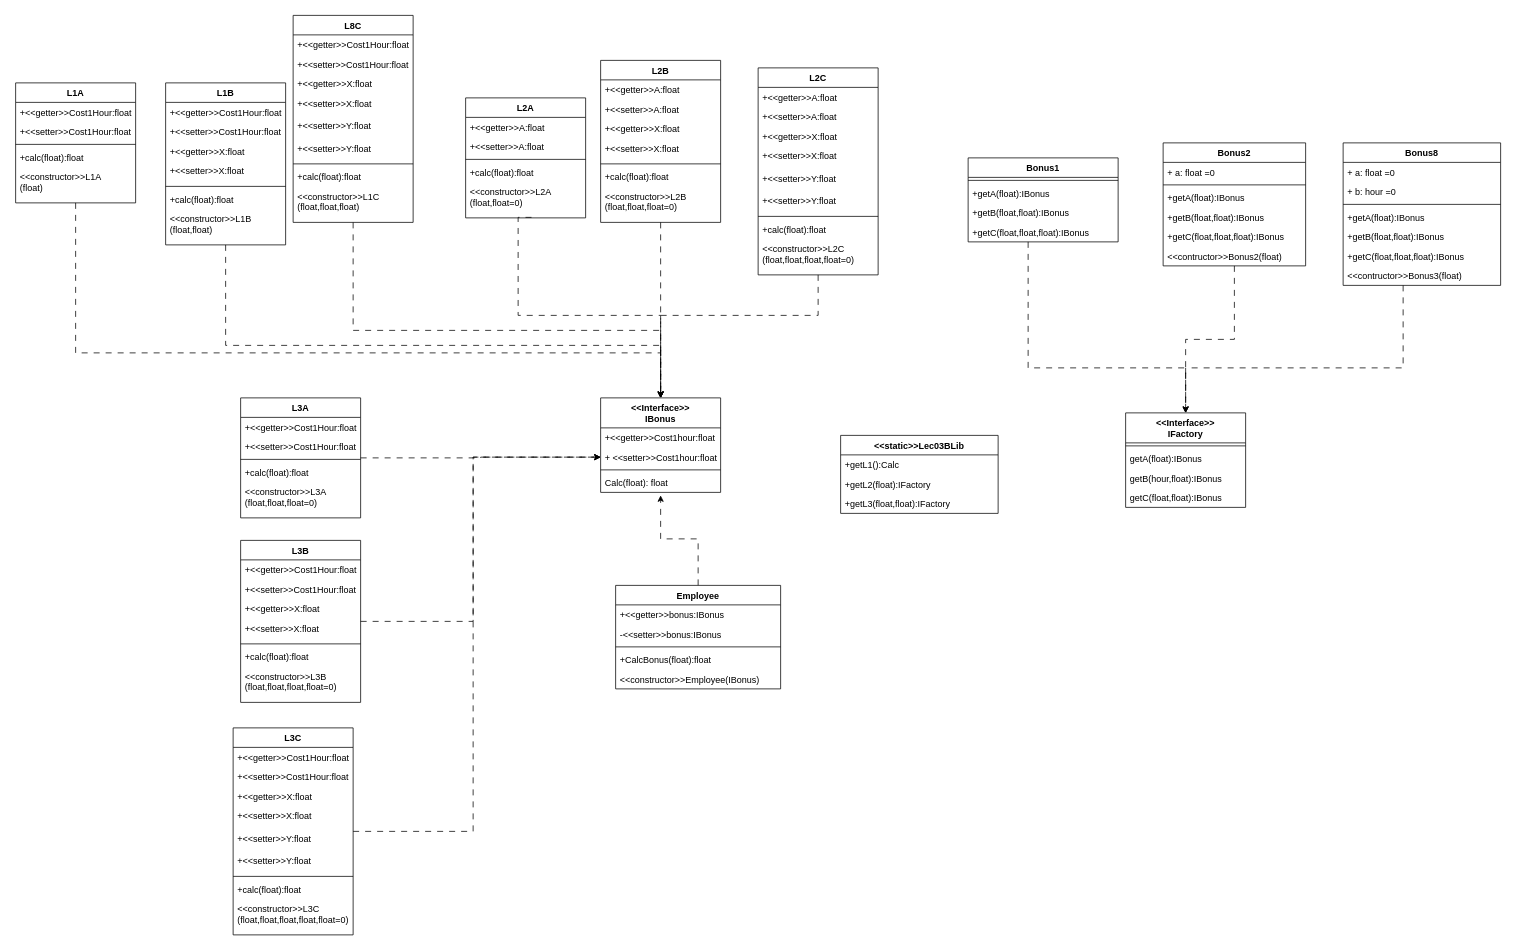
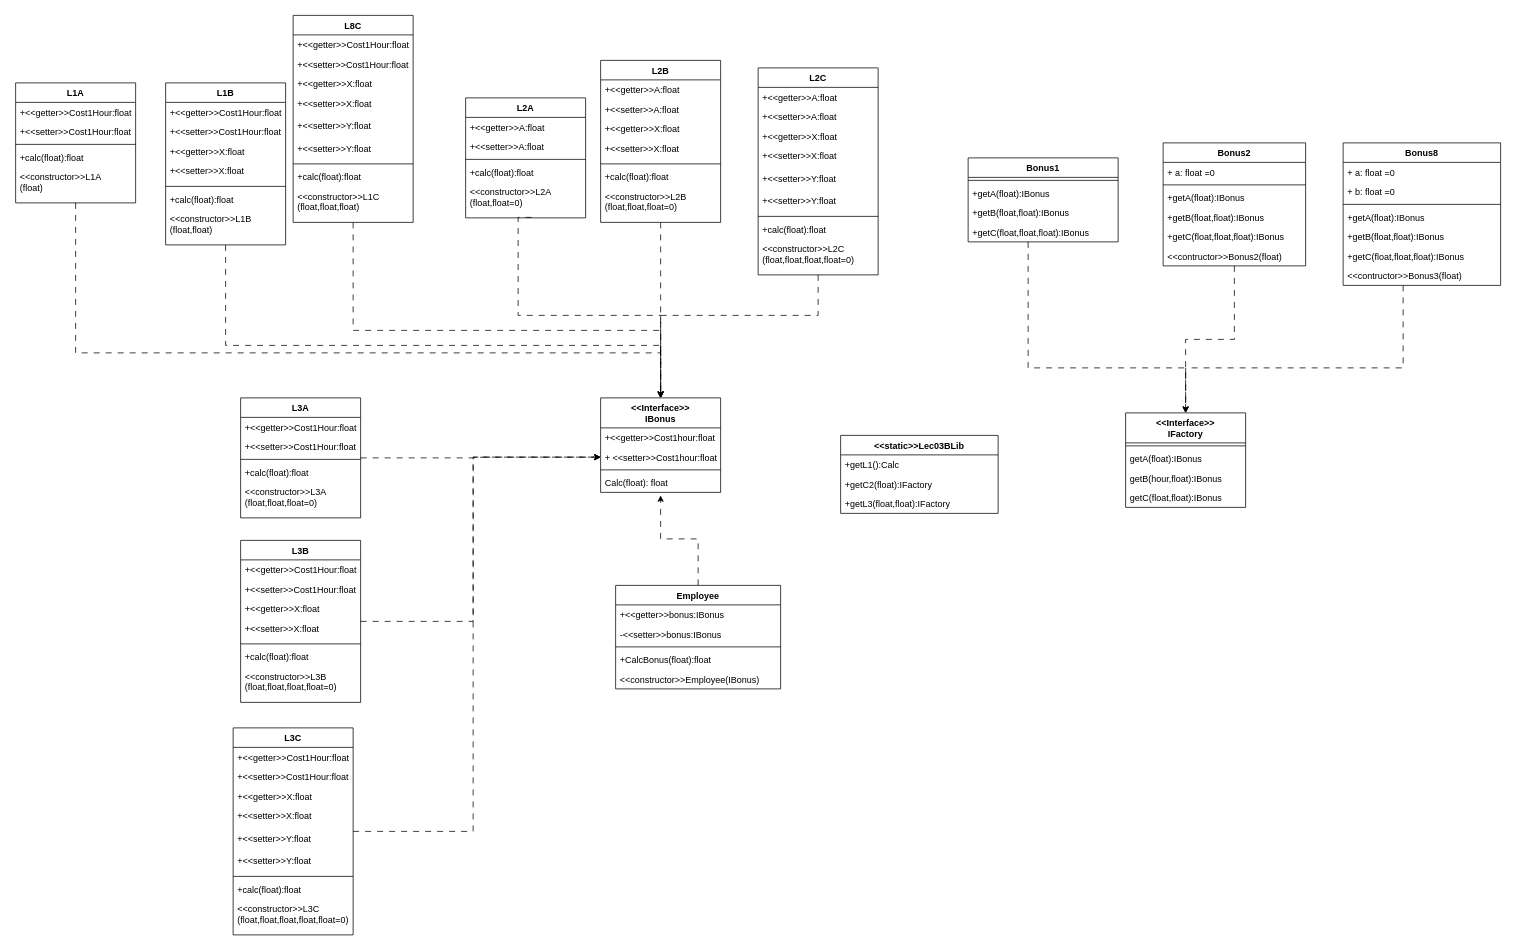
node "+ b: hour =0": label "+ b: hour =0" -> "+ b: float =0"
node "+getL2(float):IFactory": label "+getL2(float):IFactory" -> "+getC2(float):IFactory"
